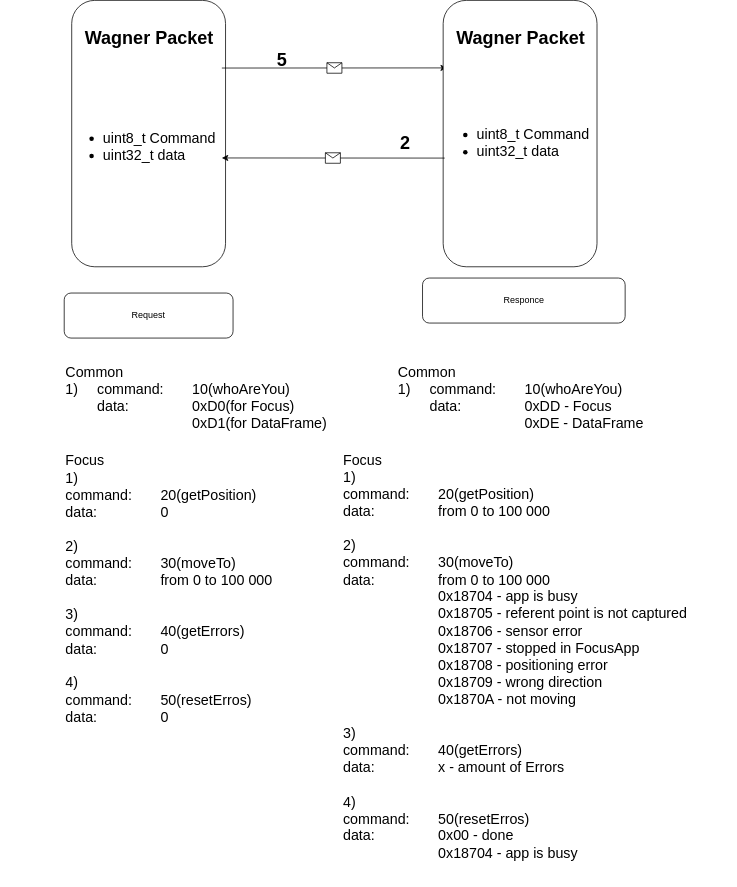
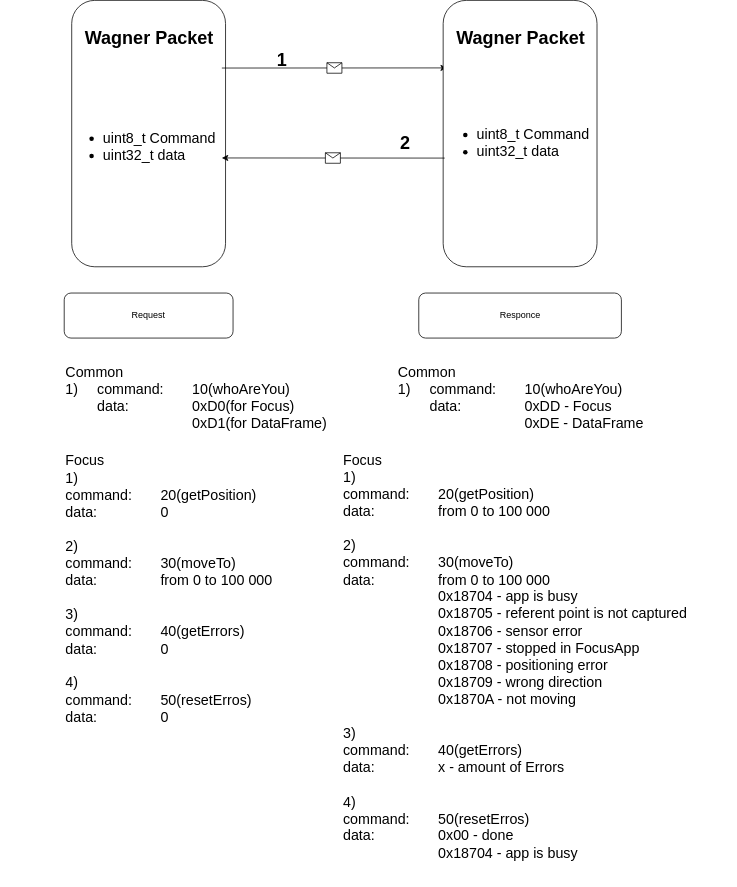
node "5": label "5" -> "1"
node "Responce": moved (524, 300) -> (520, 315)
